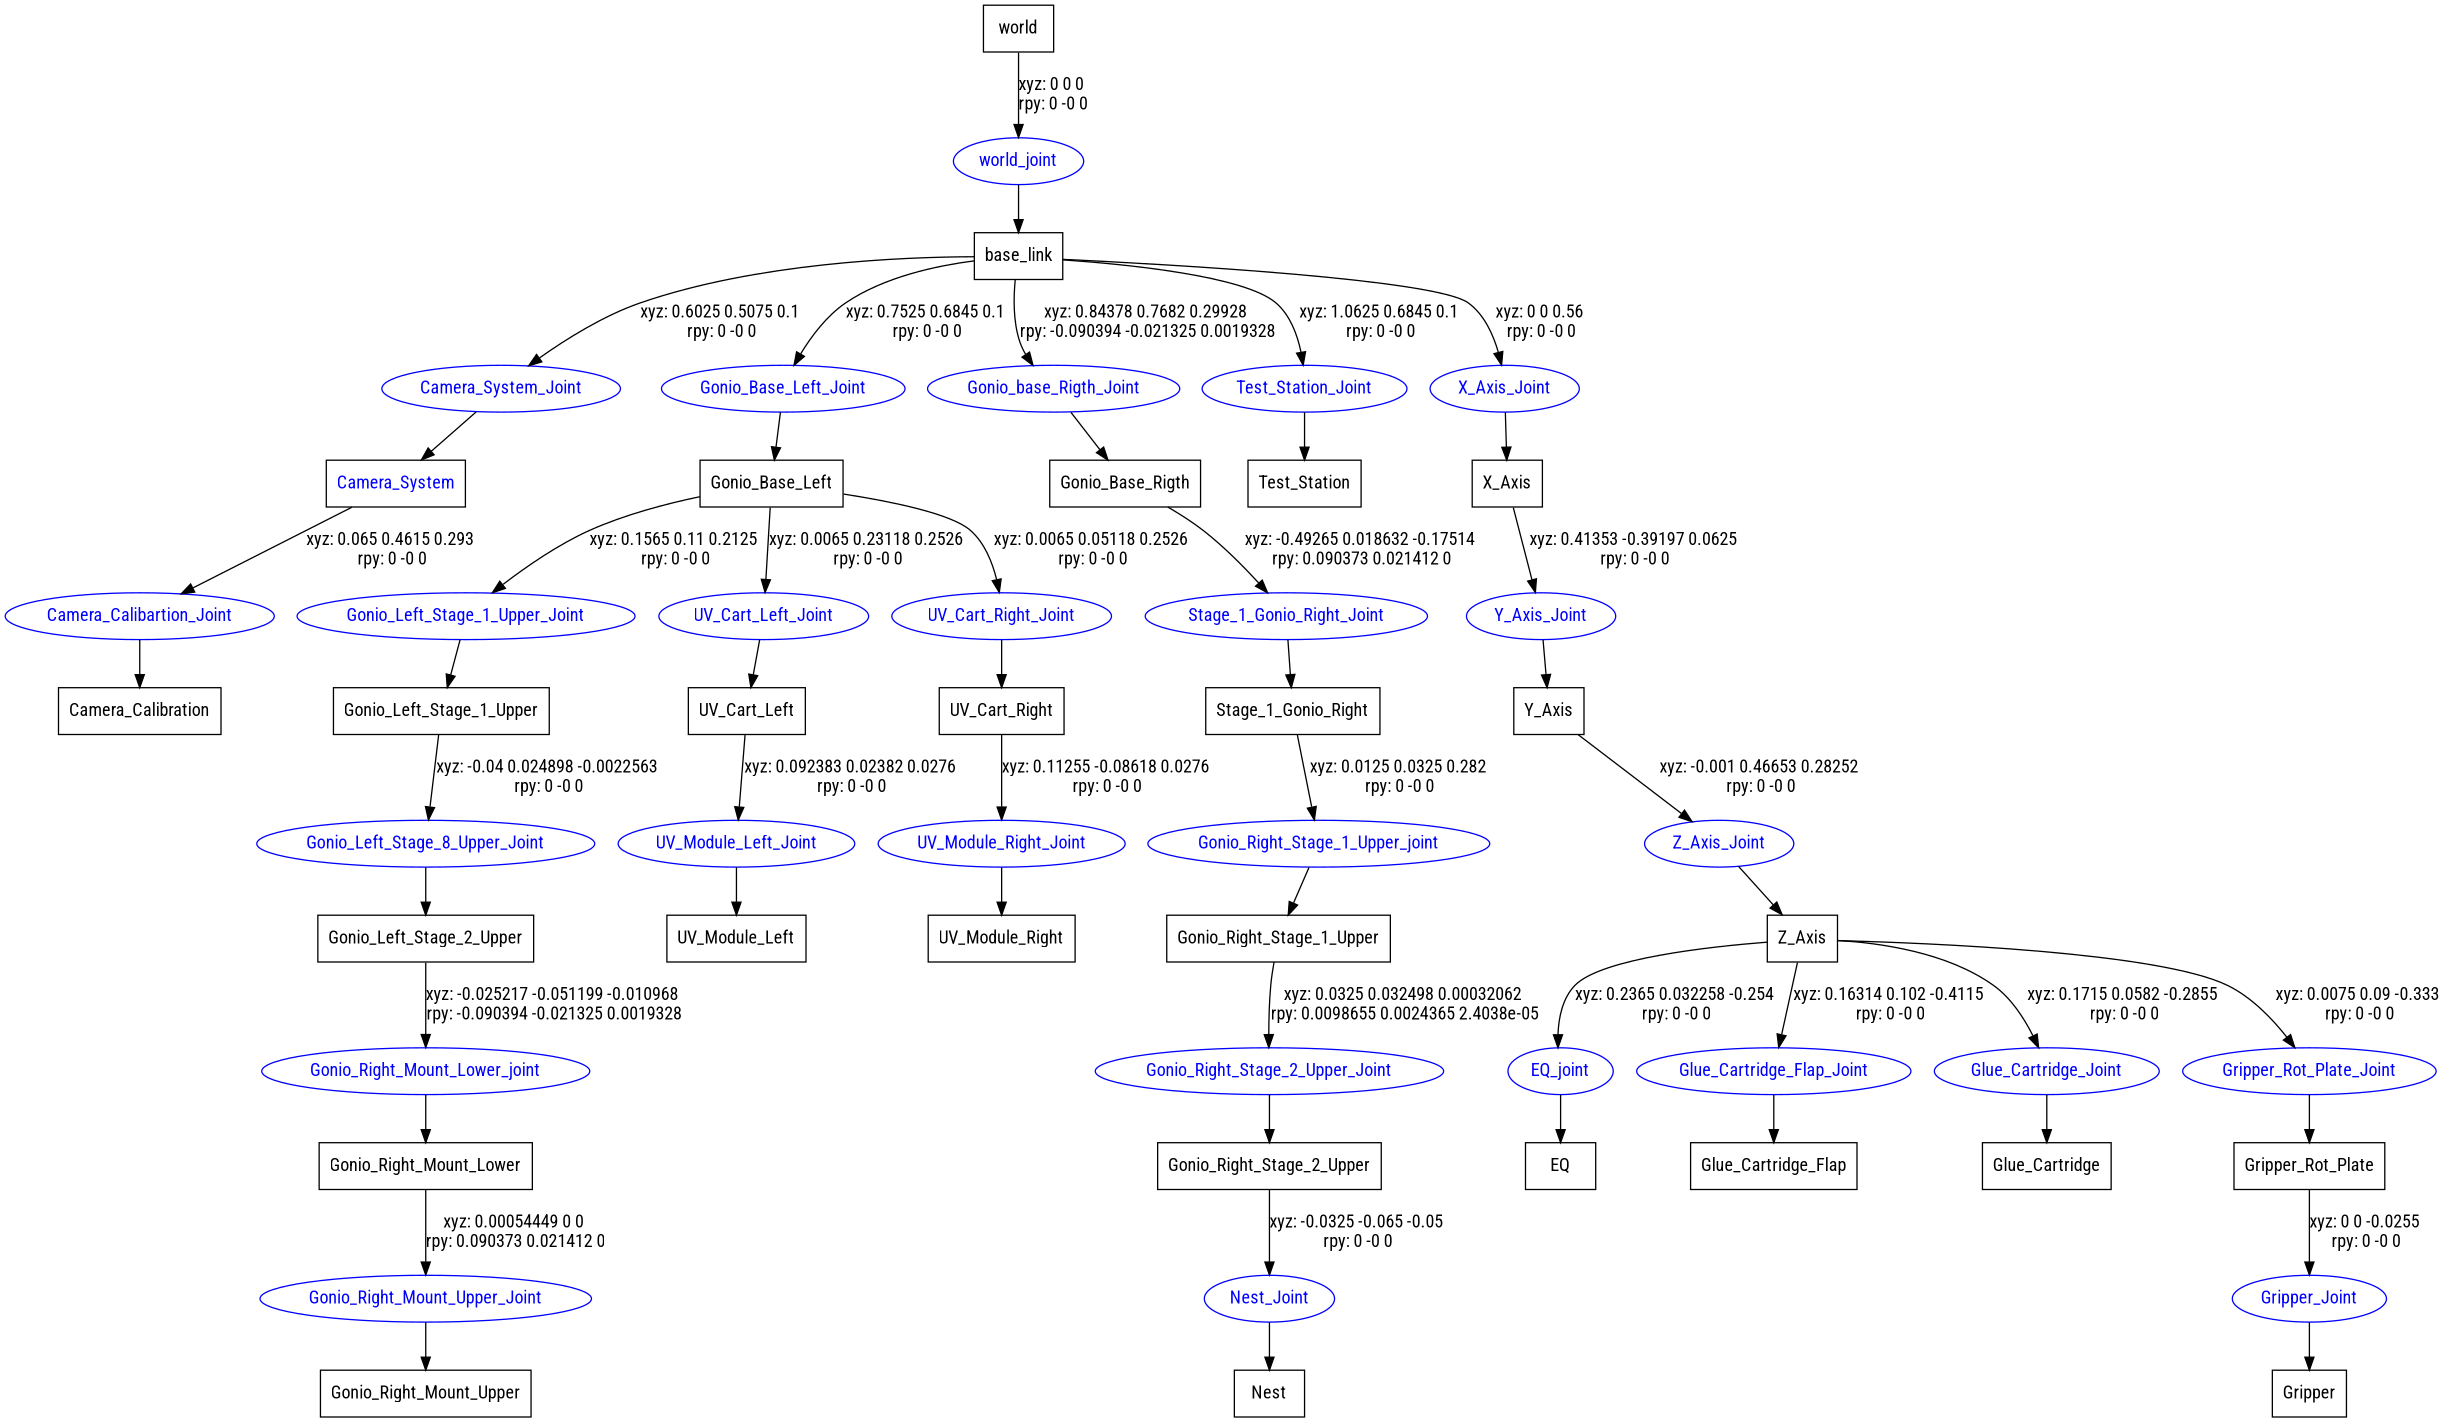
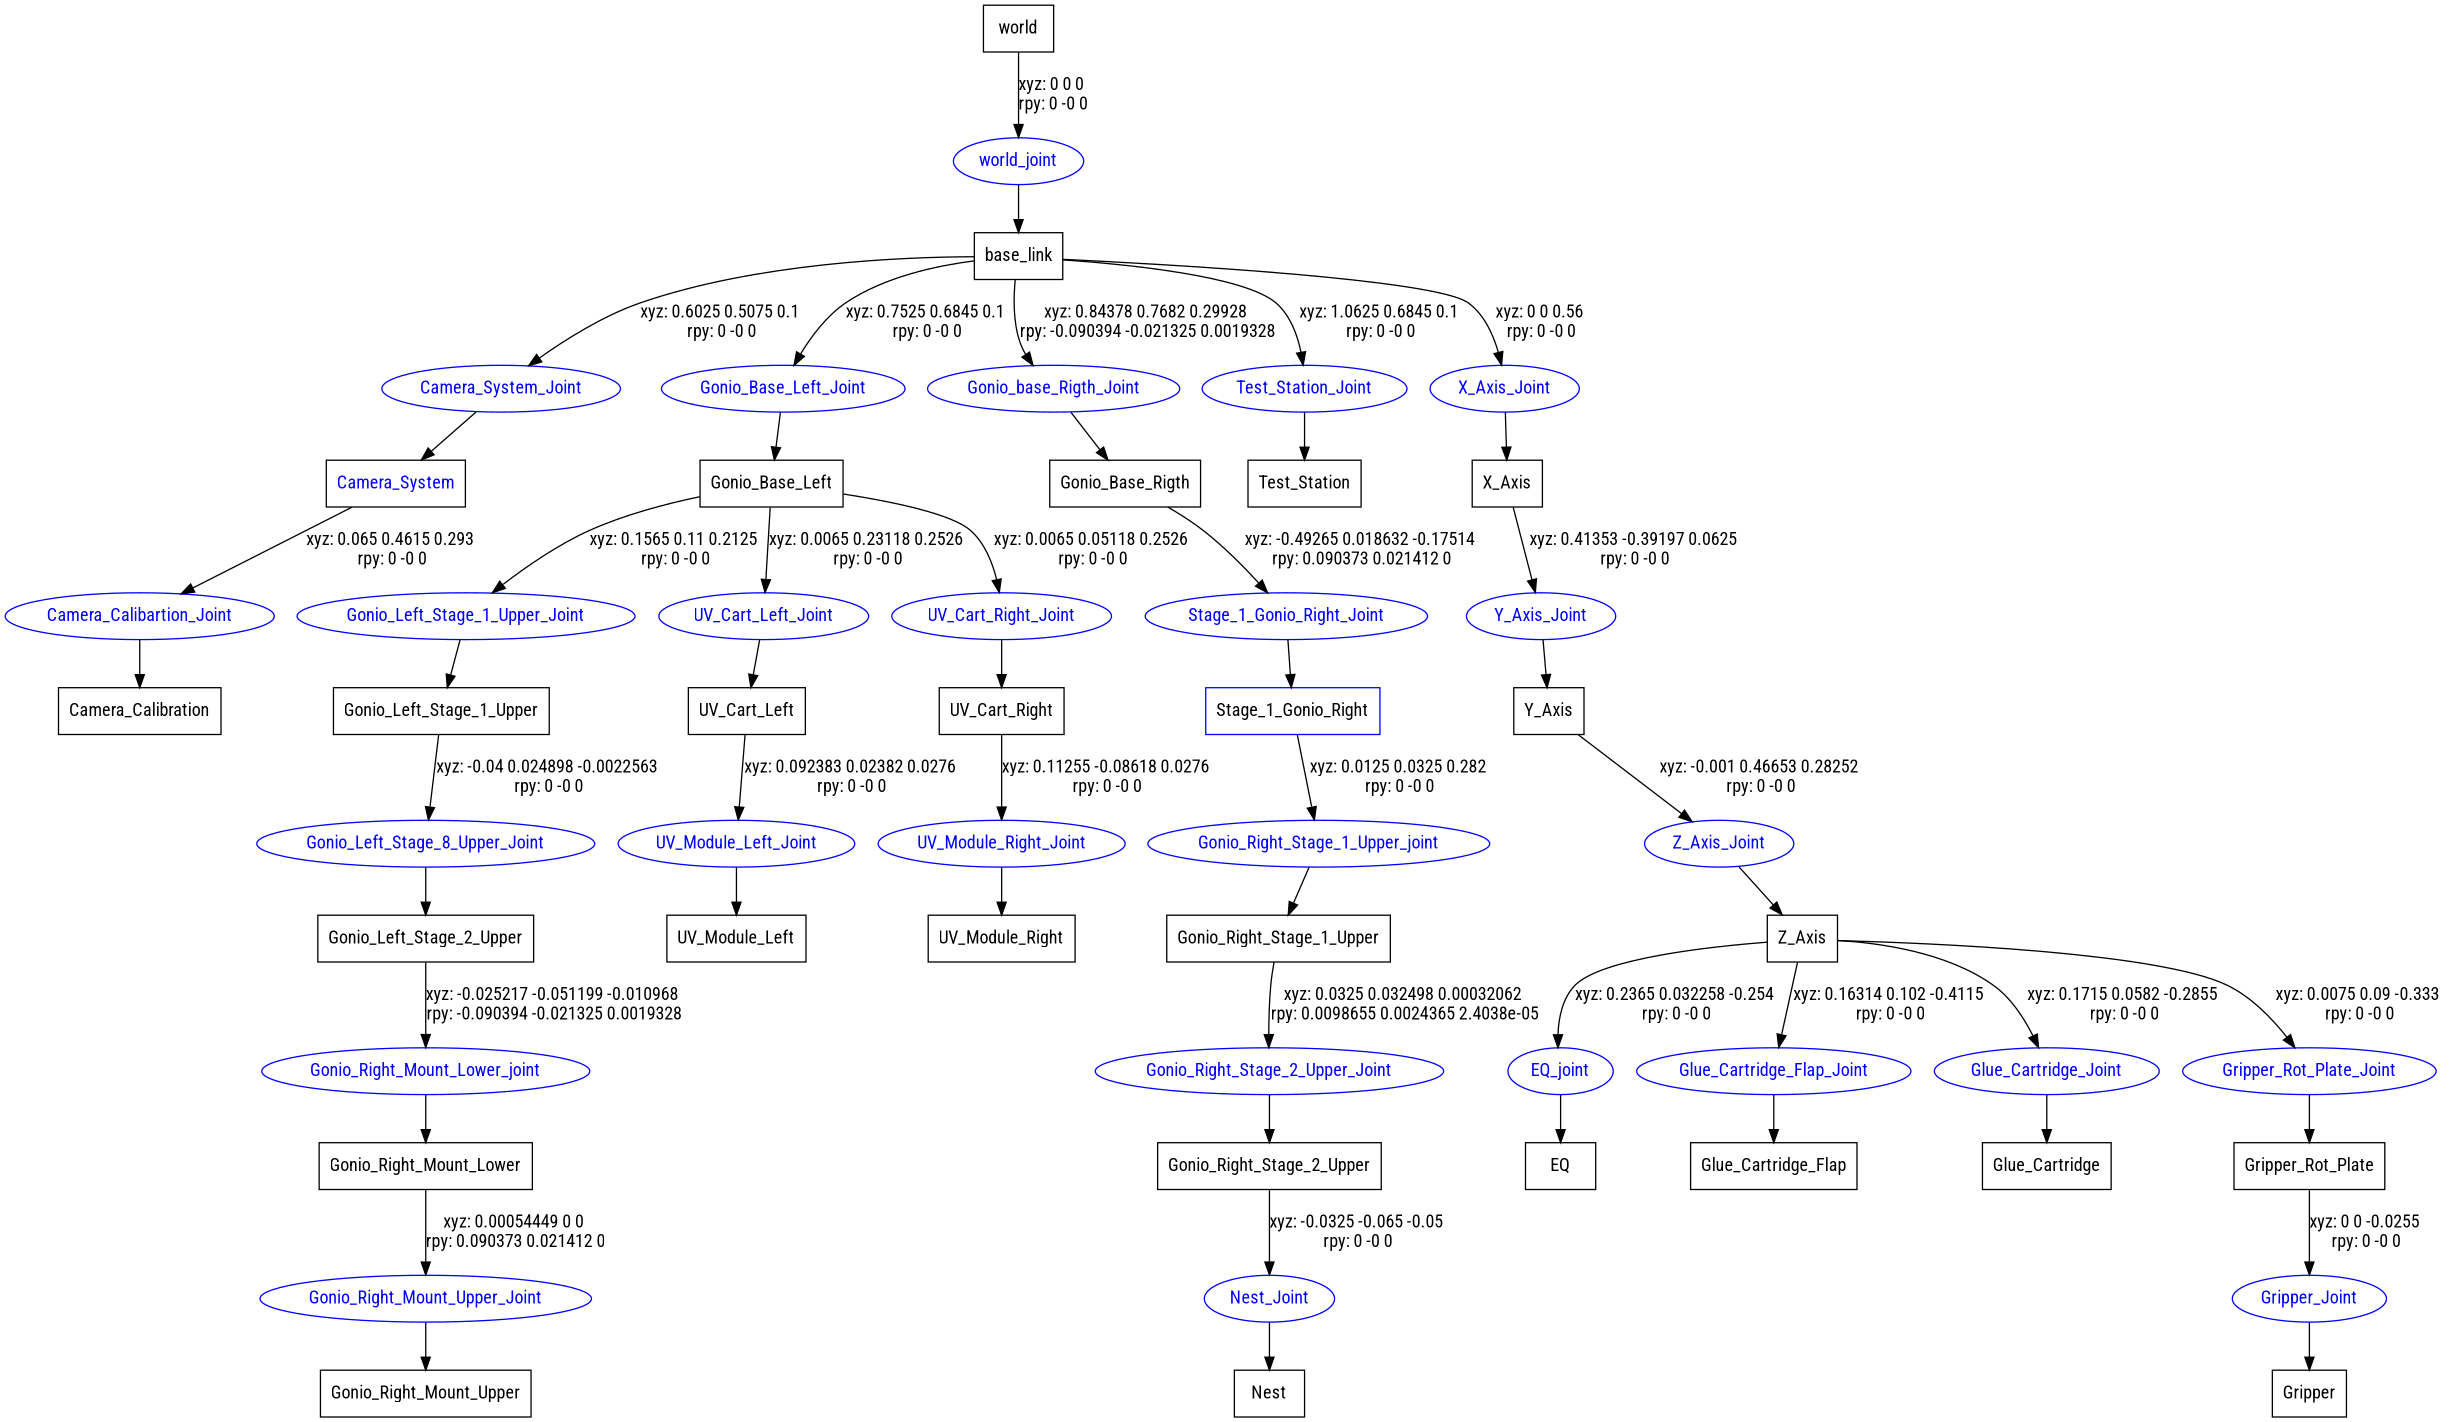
node "Stage_1_Gonio_Right": color black -> blue
